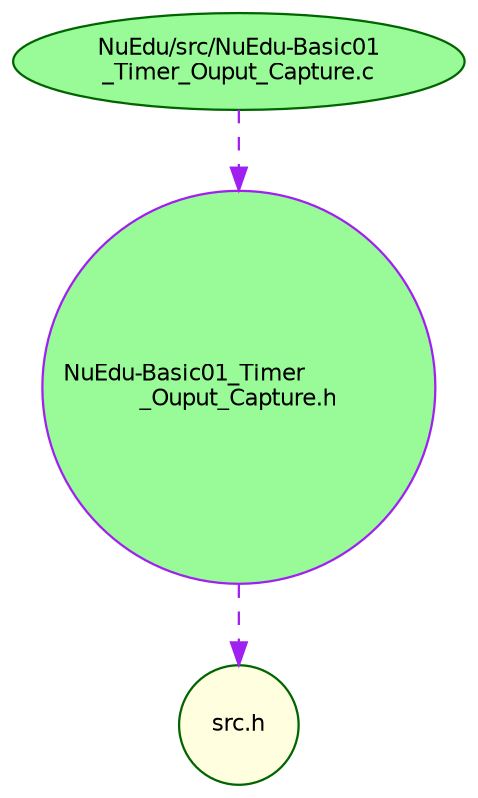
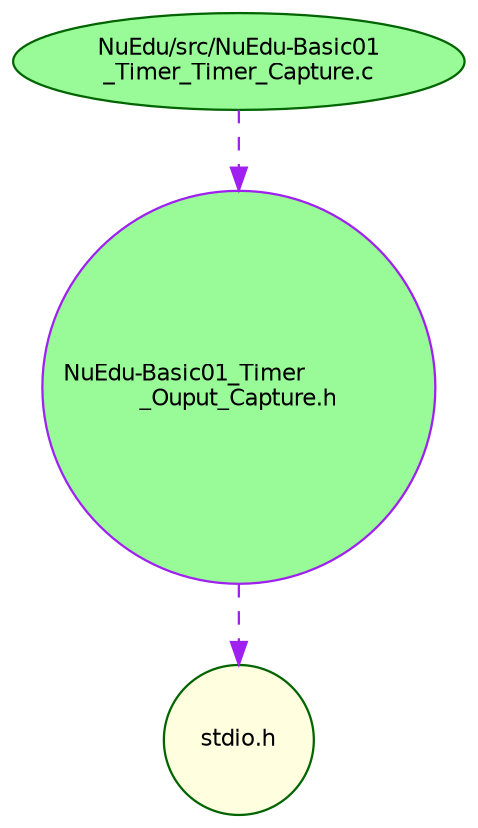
node "NuEdu/src/NuEdu-Basic01 _Timer_Ouput_Capture.c": label "NuEdu/src/NuEdu-Basic01 _Timer_Ouput_Capture.c" -> "NuEdu/src/NuEdu-Basic01 _Timer_Timer_Capture.c"
node "src.h": label "src.h" -> "stdio.h"
